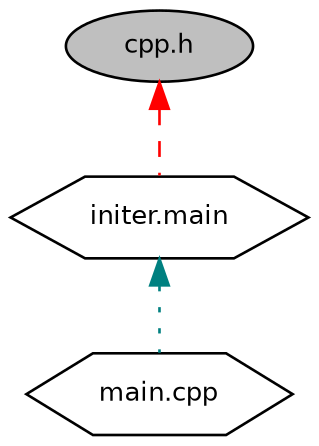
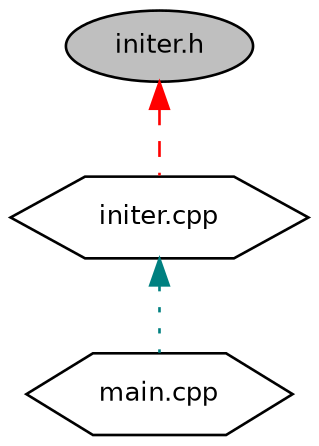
node "cpp.h": label "cpp.h" -> "initer.h"
node "initer.main": label "initer.main" -> "initer.cpp"
